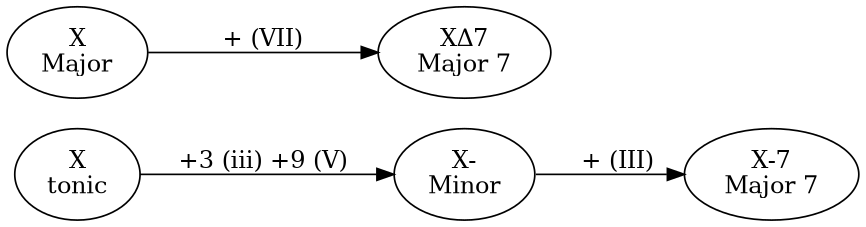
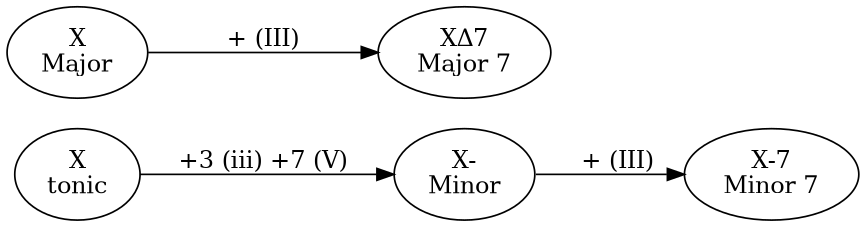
edge "X Major" -> "XΔ7 Major 7": label "+ (VII)" -> "+ (III)"
edge "X tonic" -> "X- Minor": label "+3 (iii) +9 (V)" -> "+3 (iii) +7 (V)"
node "X-7 Major 7": label "X-7 Major 7" -> "X-7 Minor 7"
